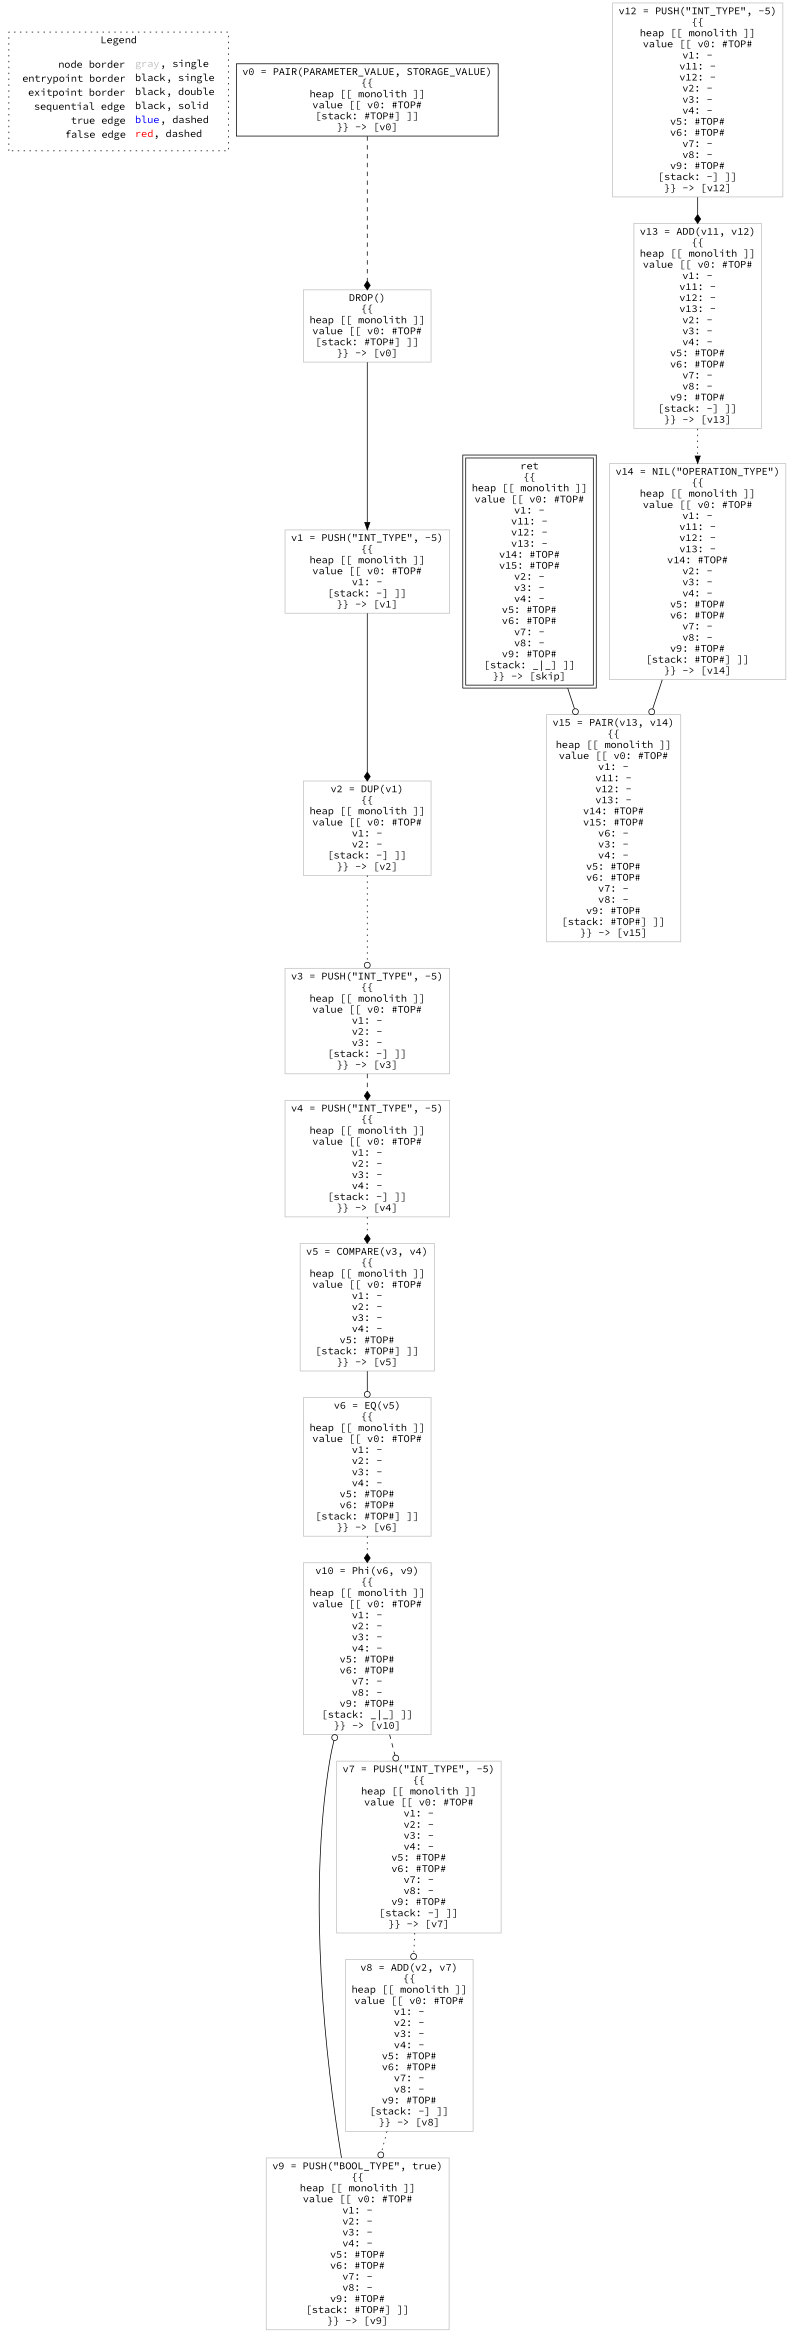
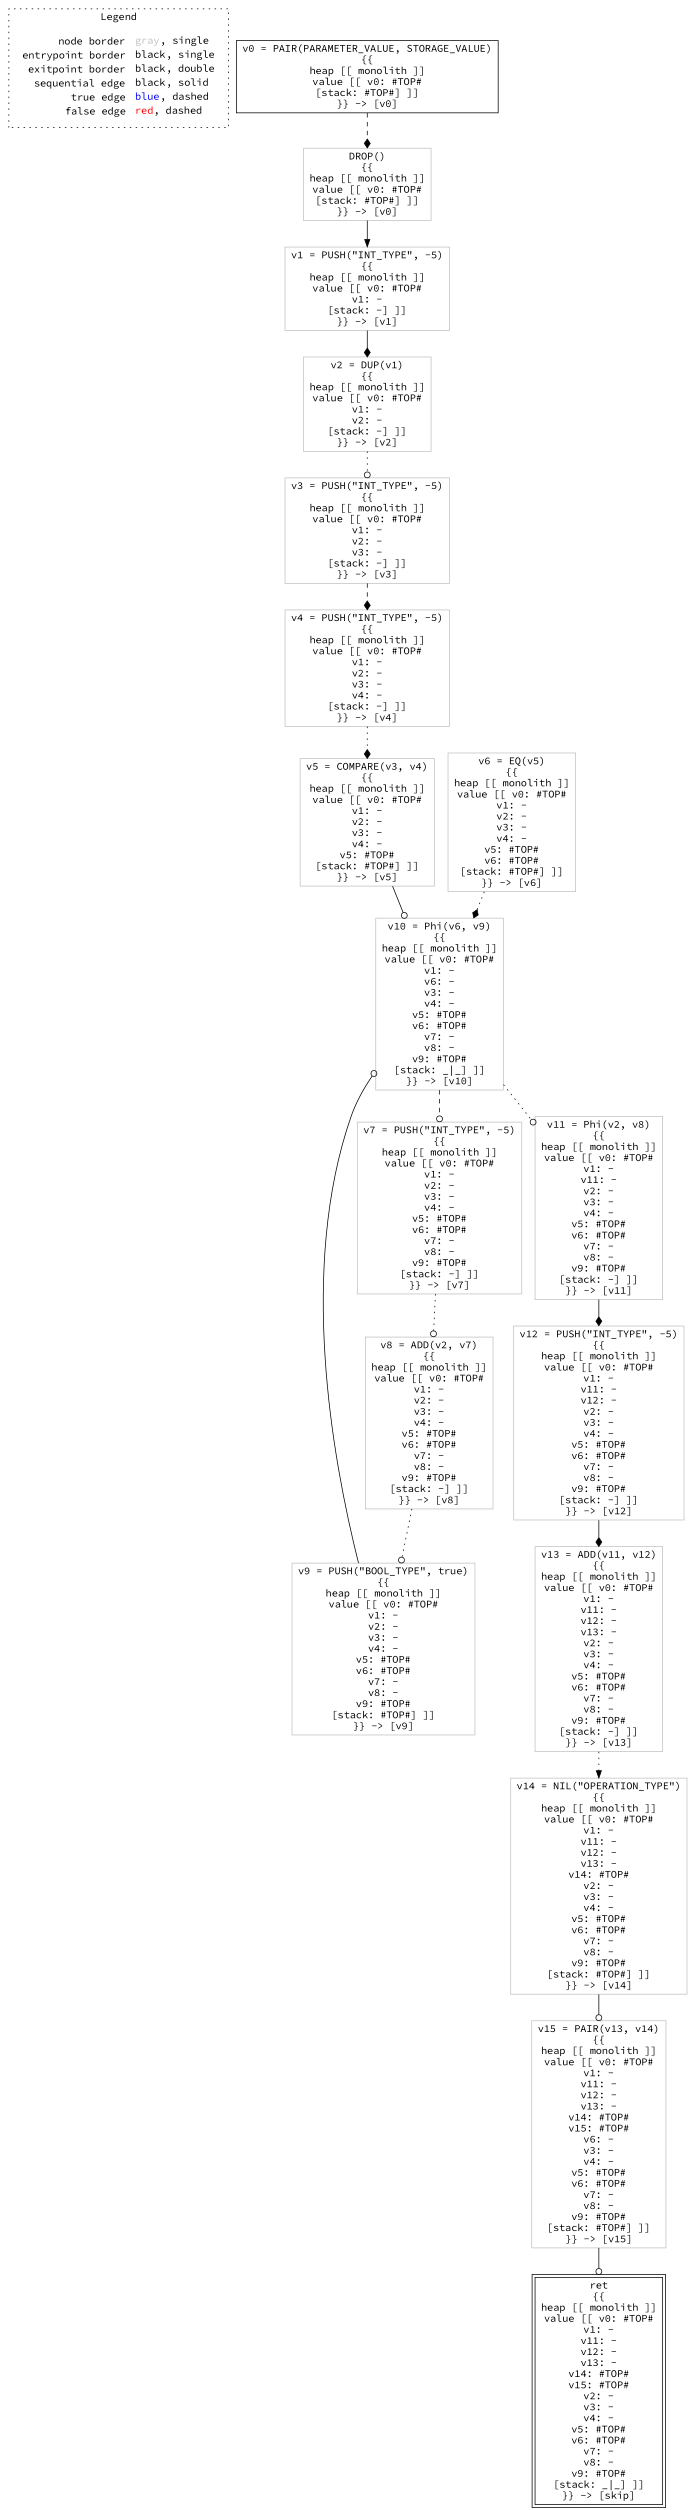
edge "ret" -> "v15 = PAIR(v13, v14)": reversed
node "v11 = Phi(v2, v8)": added
edge "v5 = COMPARE(v3, v4)" -> "v6 = EQ(v5)": now "v5 = COMPARE(v3, v4)" -> "v10 = Phi(v6, v9)"
node "v10 = Phi(v6, v9)": text "v2: -" -> "v6: -"
